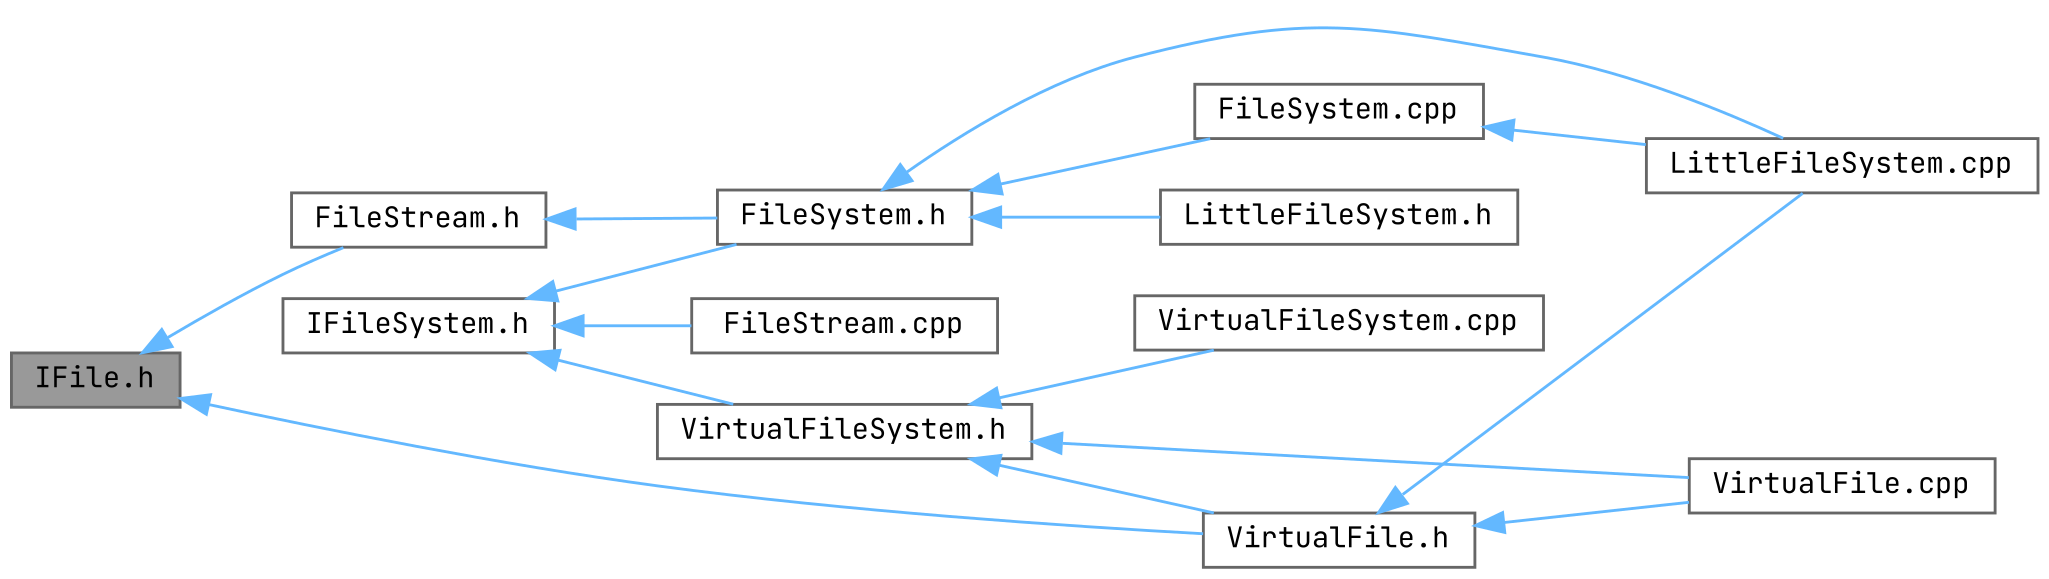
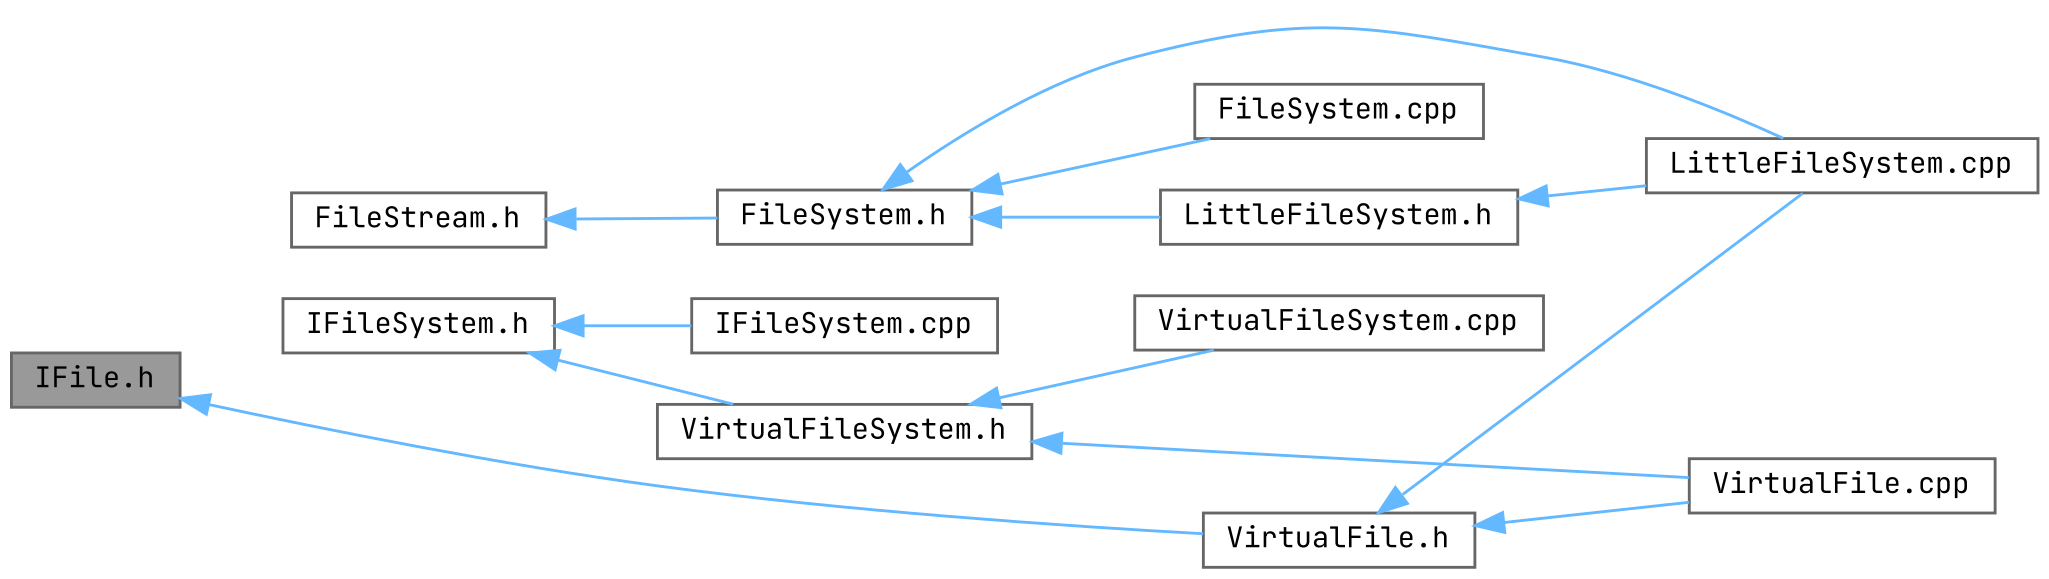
edge "LittleFileSystem.cpp" -> "FileSystem.cpp": now "LittleFileSystem.cpp" -> "LittleFileSystem.h"
edge "FileSystem.h" -> "IFileSystem.h": removed
edge "FileStream.h" -> "IFile.h": removed
node "FileStream.cpp": label "FileStream.cpp" -> "IFileSystem.cpp"
edge "VirtualFile.h" -> "VirtualFileSystem.h": removed
